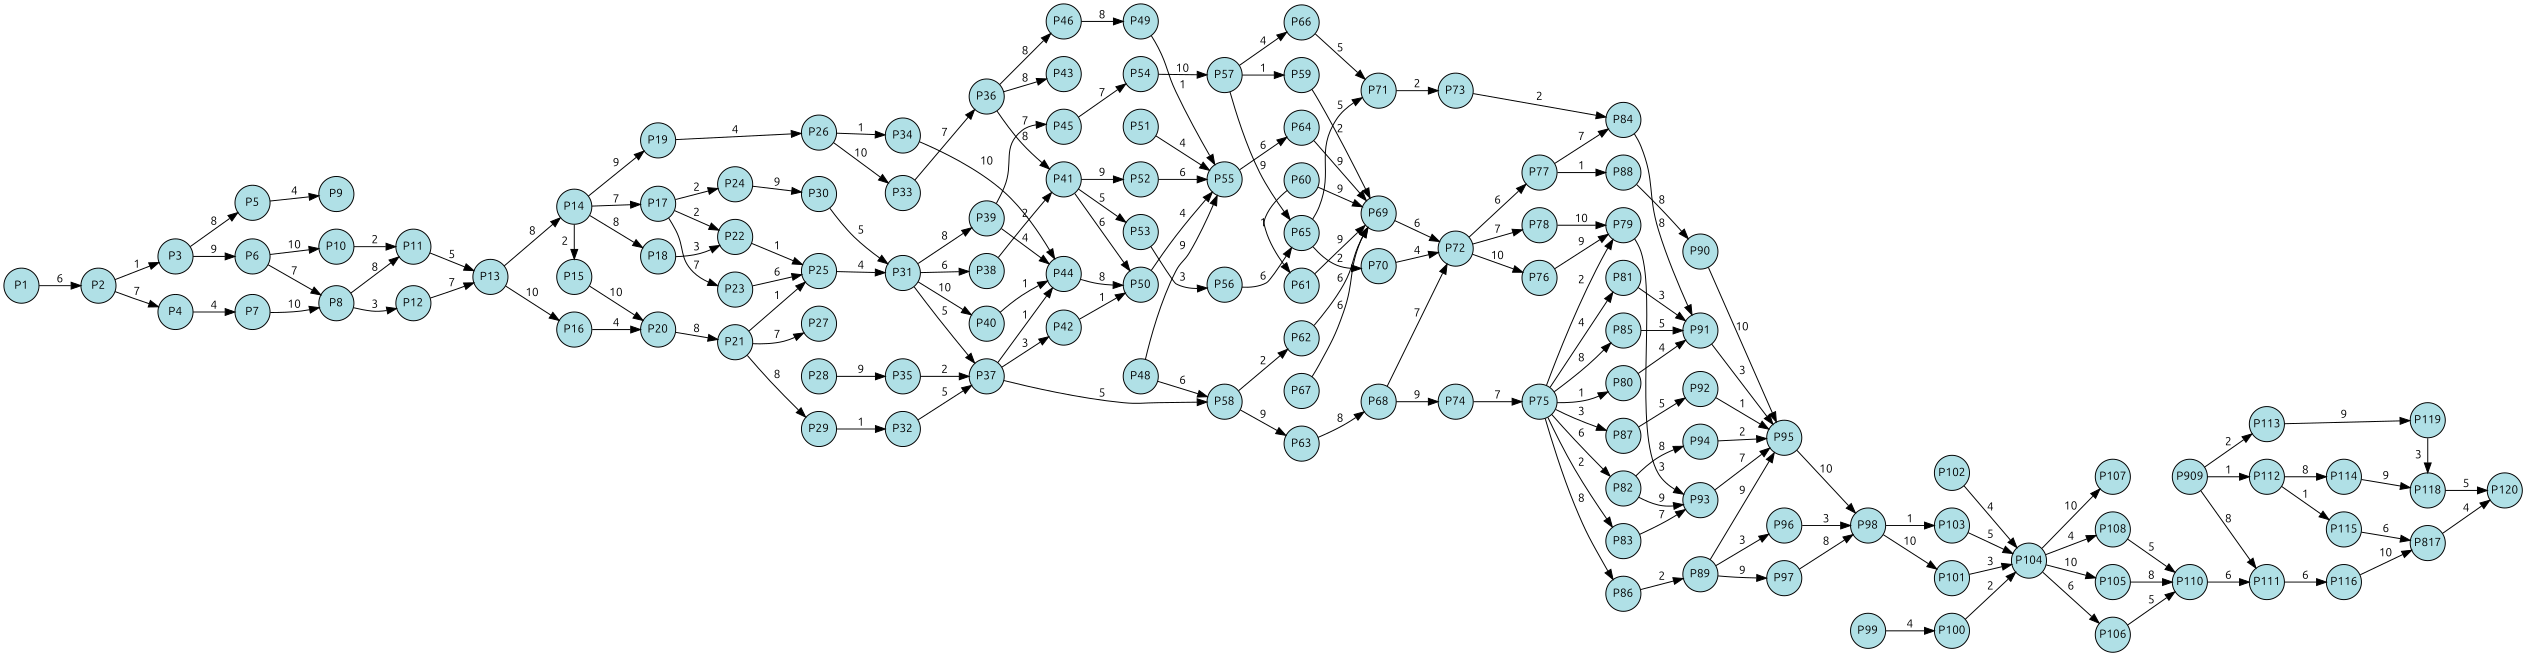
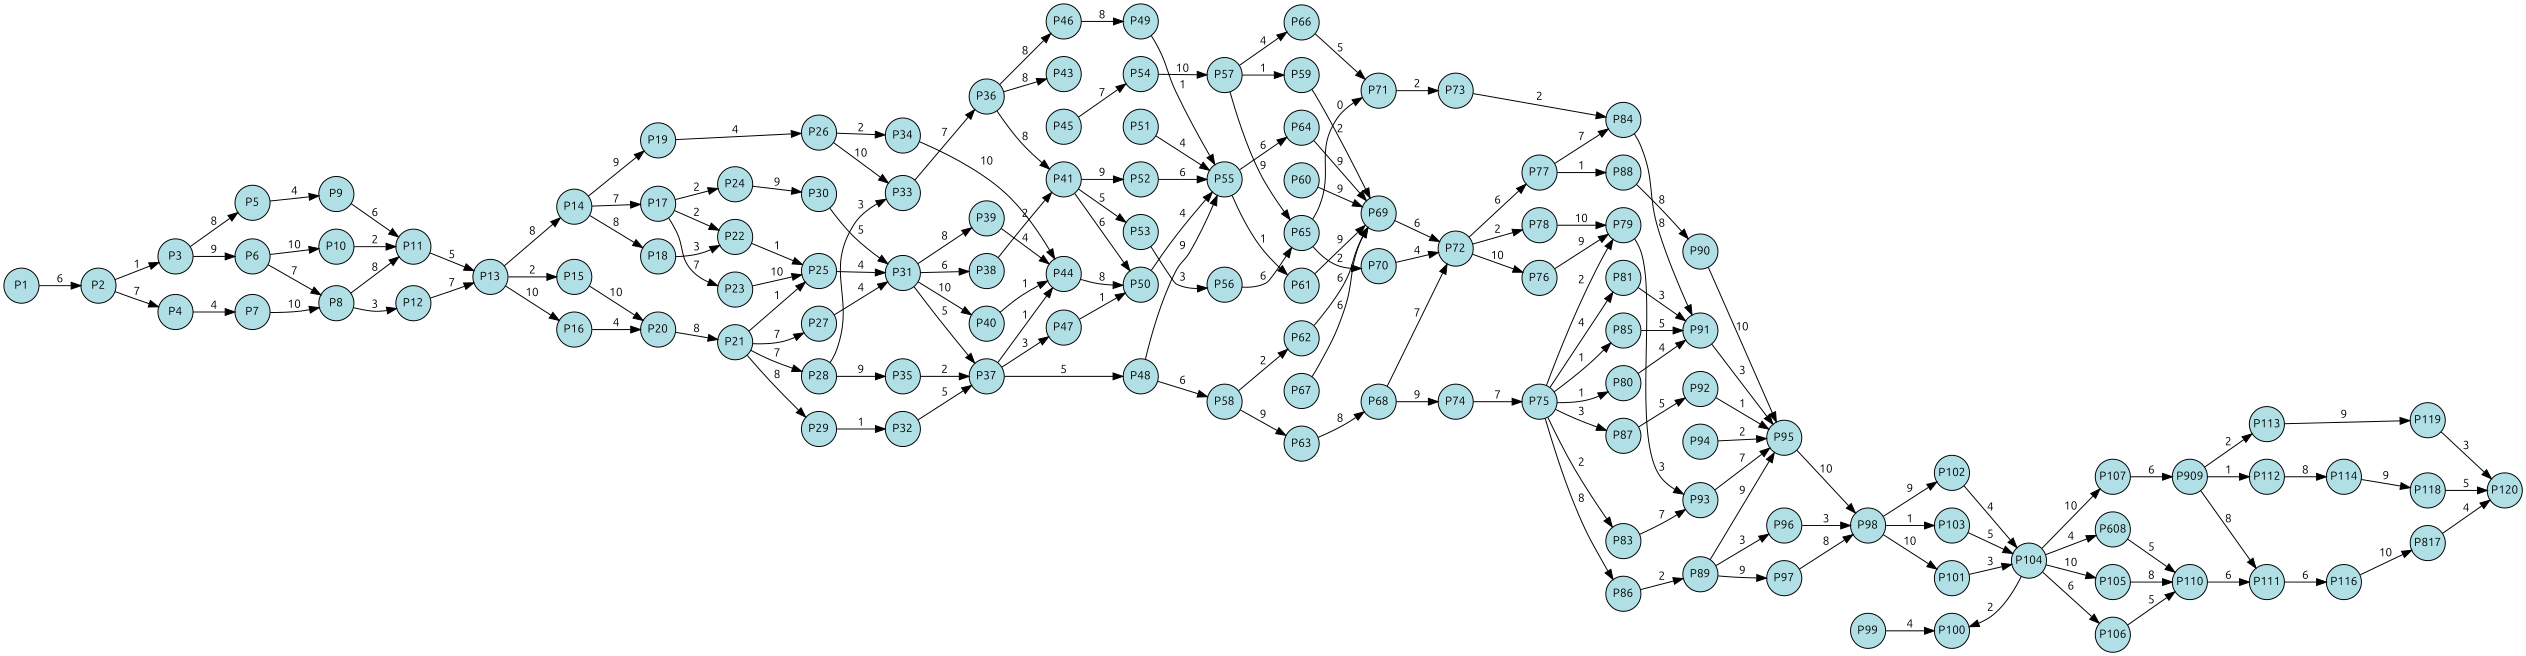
edge "P65" -> "P71": label "5" -> "0"
edge "P26" -> "P34": label "1" -> "2"
edge "P39" -> "P45": removed, label "7"
edge "P9" -> "P11": added, label "6"
edge "P60" -> "P61": now "P55" -> "P61"
edge "P72" -> "P78": label "7" -> "2"
edge "P14" -> "P15": now "P13" -> "P15"
edge "P23" -> "P25": label "6" -> "10"
edge "P28" -> "P33": added, label "3"
edge "P27" -> "P31": added, label "4"
node "P42": label "P42" -> "P47"
edge "P75" -> "P85": label "8" -> "1"
edge "P21" -> "P28": added, label "7"
edge "P37" -> "P58": now "P37" -> "P48"
edge "P119" -> "P118": now "P119" -> "P120"
edge "P107" -> "P909": added, label "6"
node "P82": removed
edge "P98" -> "P102": added, label "9"
node "P108": label "P108" -> "P608"
node "P115": removed
edge "P100" -> "P104": reversed
